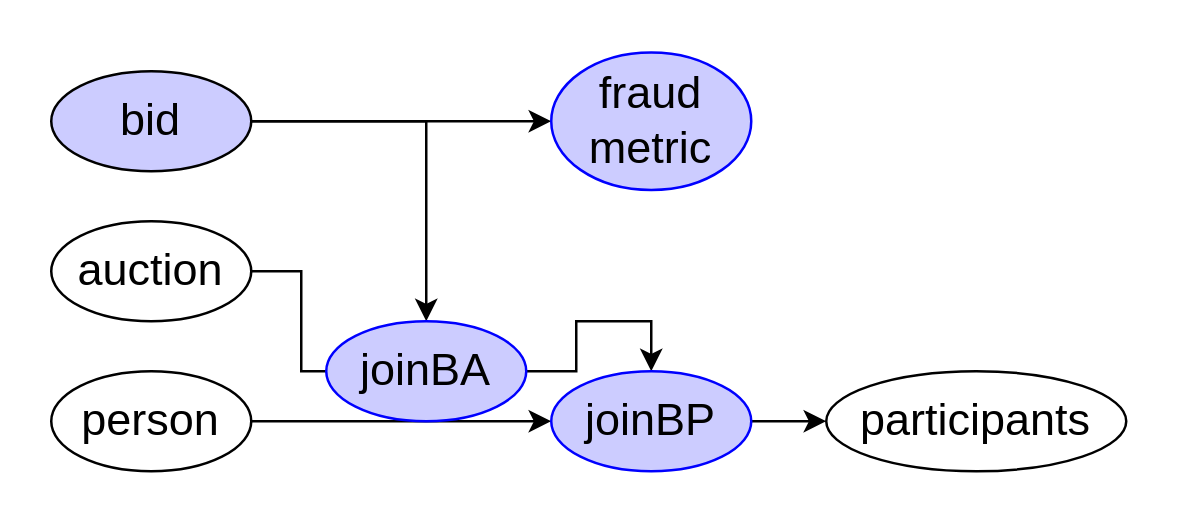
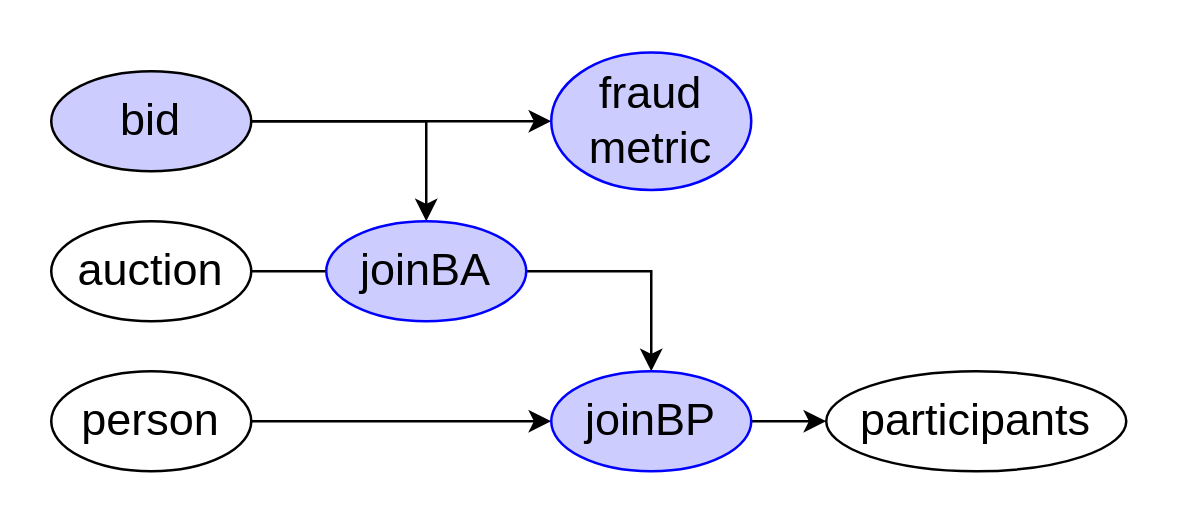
node "joinBA": moved (426, 371) -> (426, 271)
